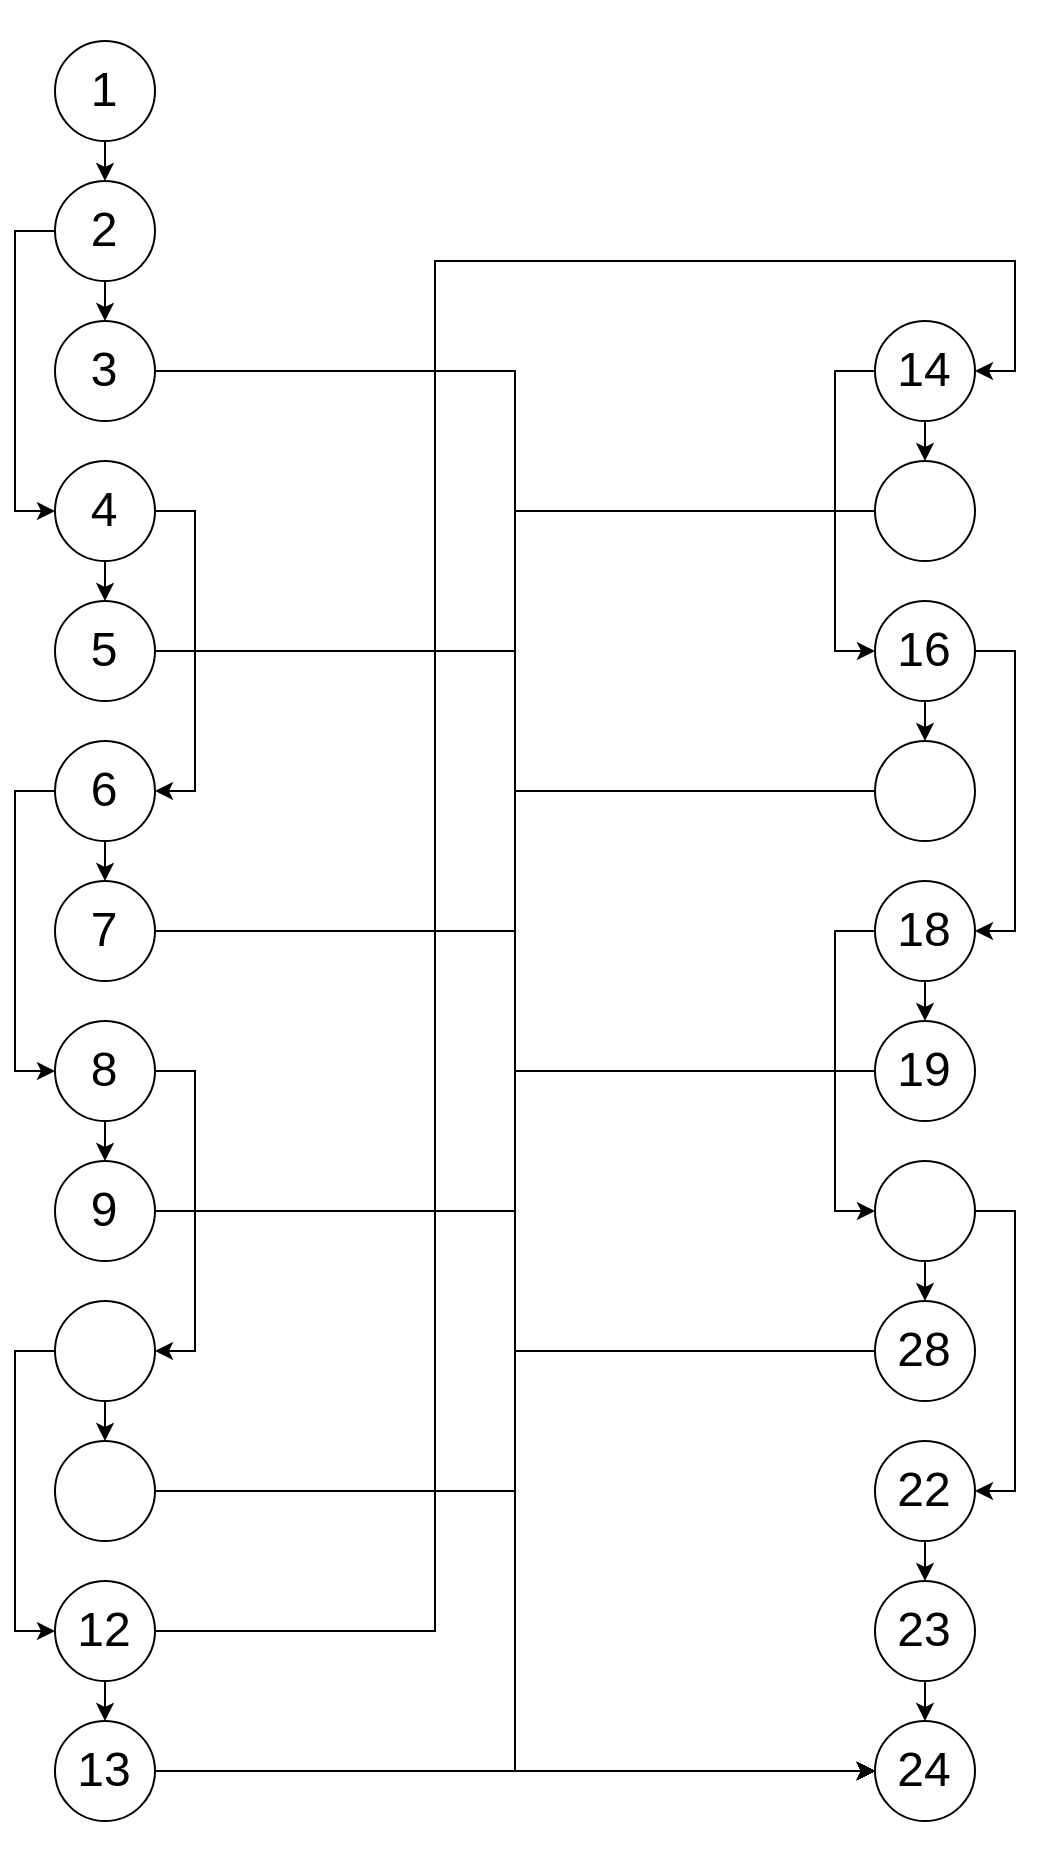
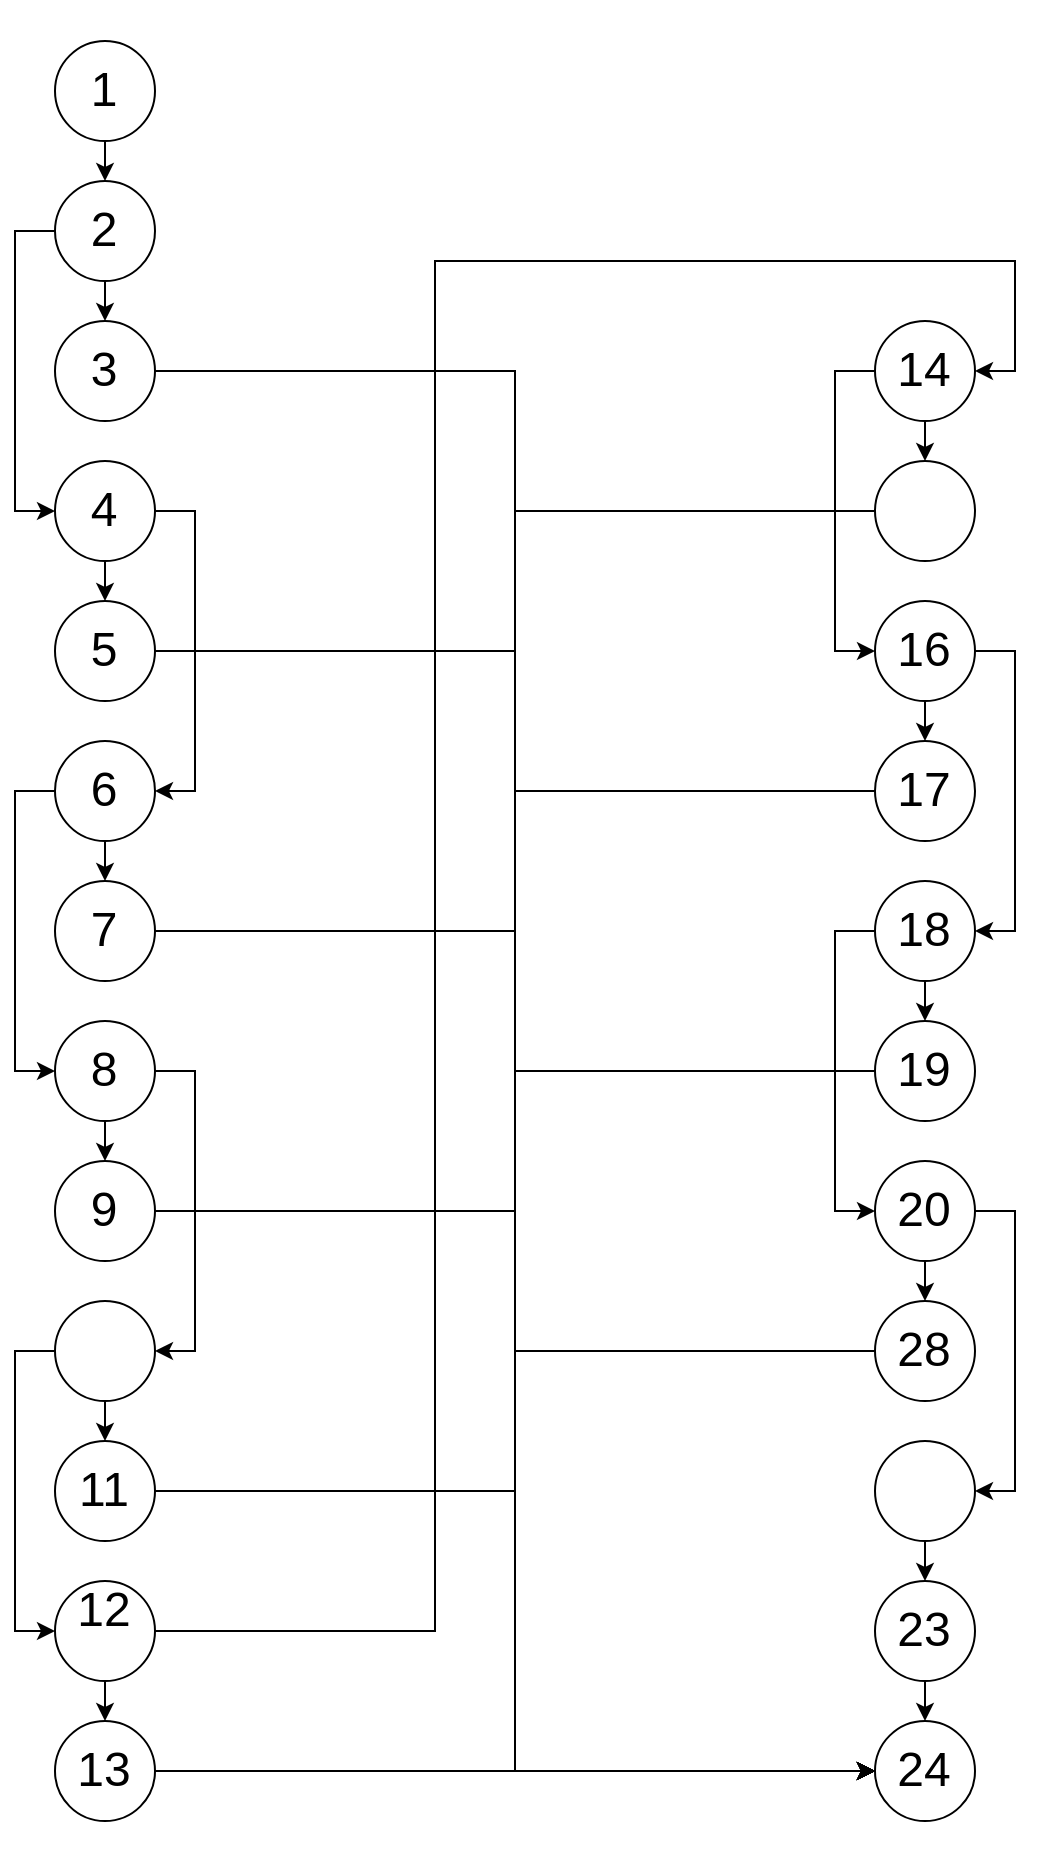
node "17": added
node "20": added
node "11": added
node "22": removed
node "12": moved (105, 1631) -> (105, 1611)
